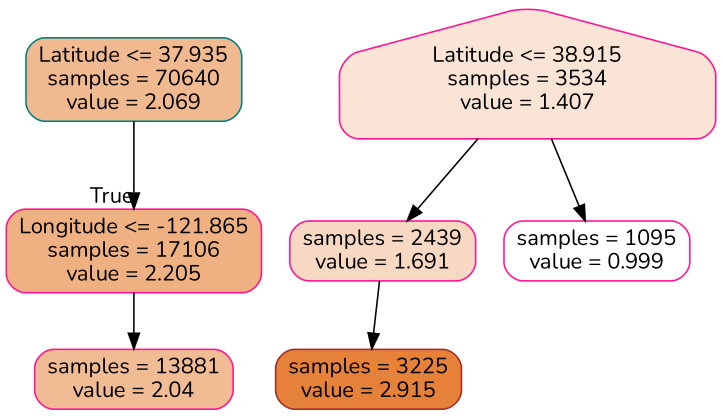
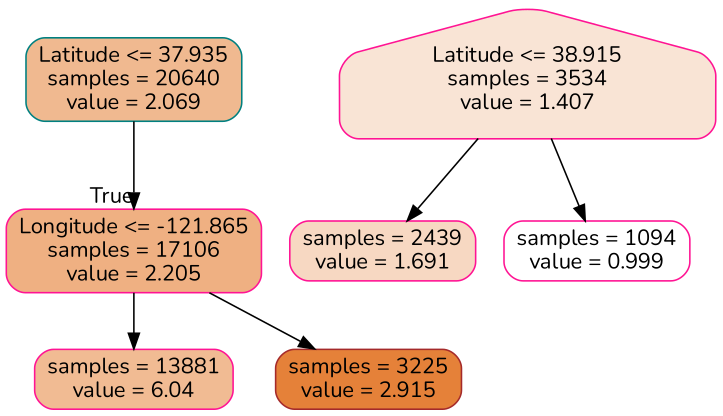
node "Latitude <= 37.935 samples = 70640 value = 2.069": label "Latitude <= 37.935 samples = 70640 value = 2.069" -> "Latitude <= 37.935 samples = 20640 value = 2.069"
node "samples = 1095 value = 0.999": label "samples = 1095 value = 0.999" -> "samples = 1094 value = 0.999"
edge "samples = 2439 value = 1.691" -> "samples = 3225 value = 2.915": now "Longitude <= -121.865 samples = 17106 value = 2.205" -> "samples = 3225 value = 2.915"
node "samples = 13881 value = 2.04": label "samples = 13881 value = 2.04" -> "samples = 13881 value = 6.04"
